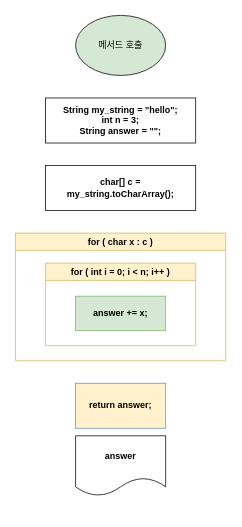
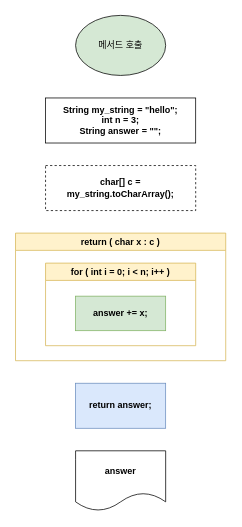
node "char[] c = my_string.toCharArray();": style solid -> dashed
node "for ( char x : c )": label "for ( char x : c )" -> "return ( char x : c )"
node "return answer;": fillcolor #fff2cc -> #dae8fc
node "answer": moved (120, 465) -> (120, 480)
